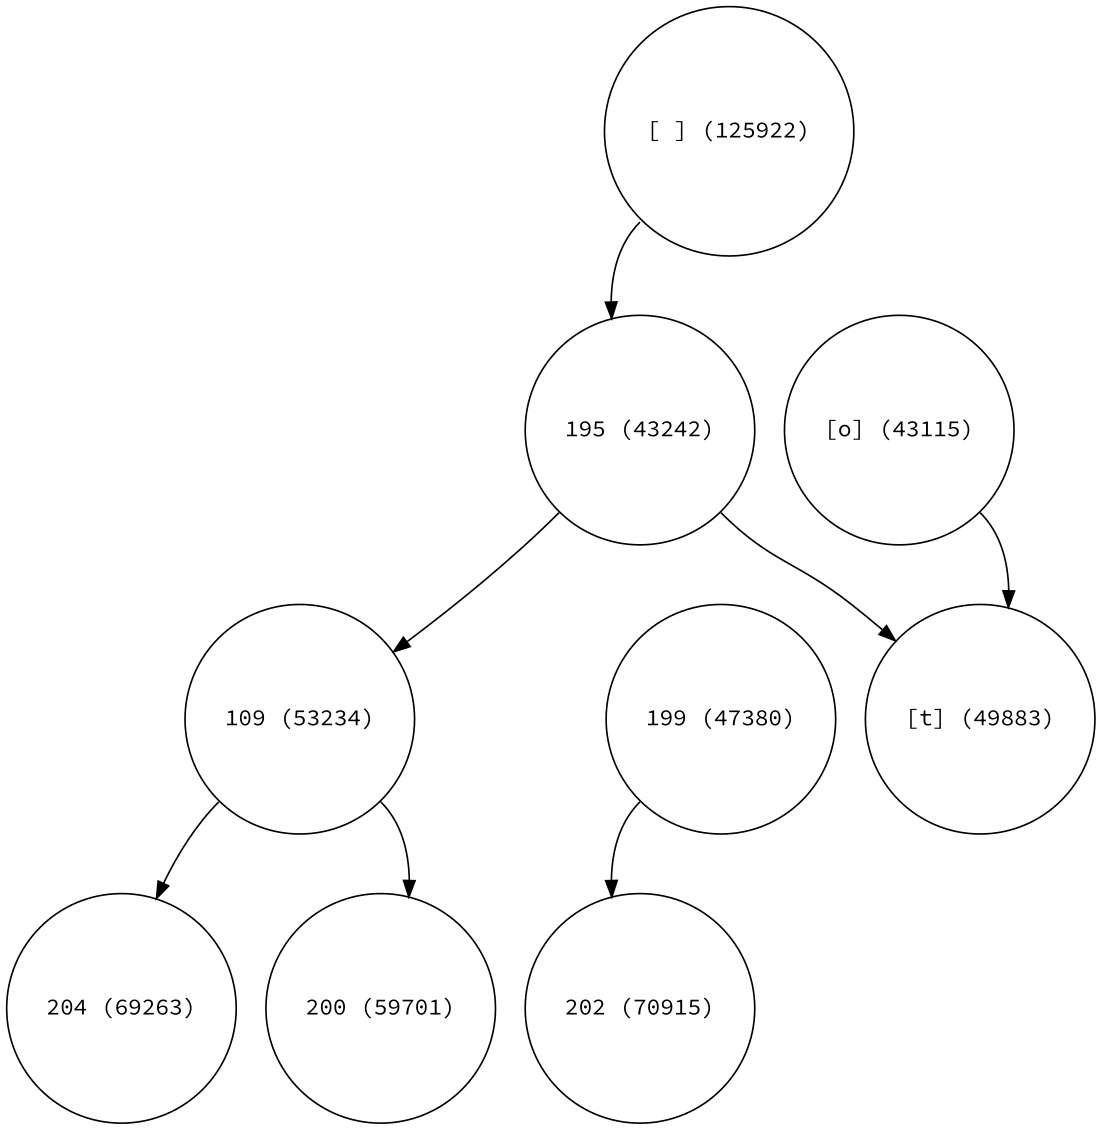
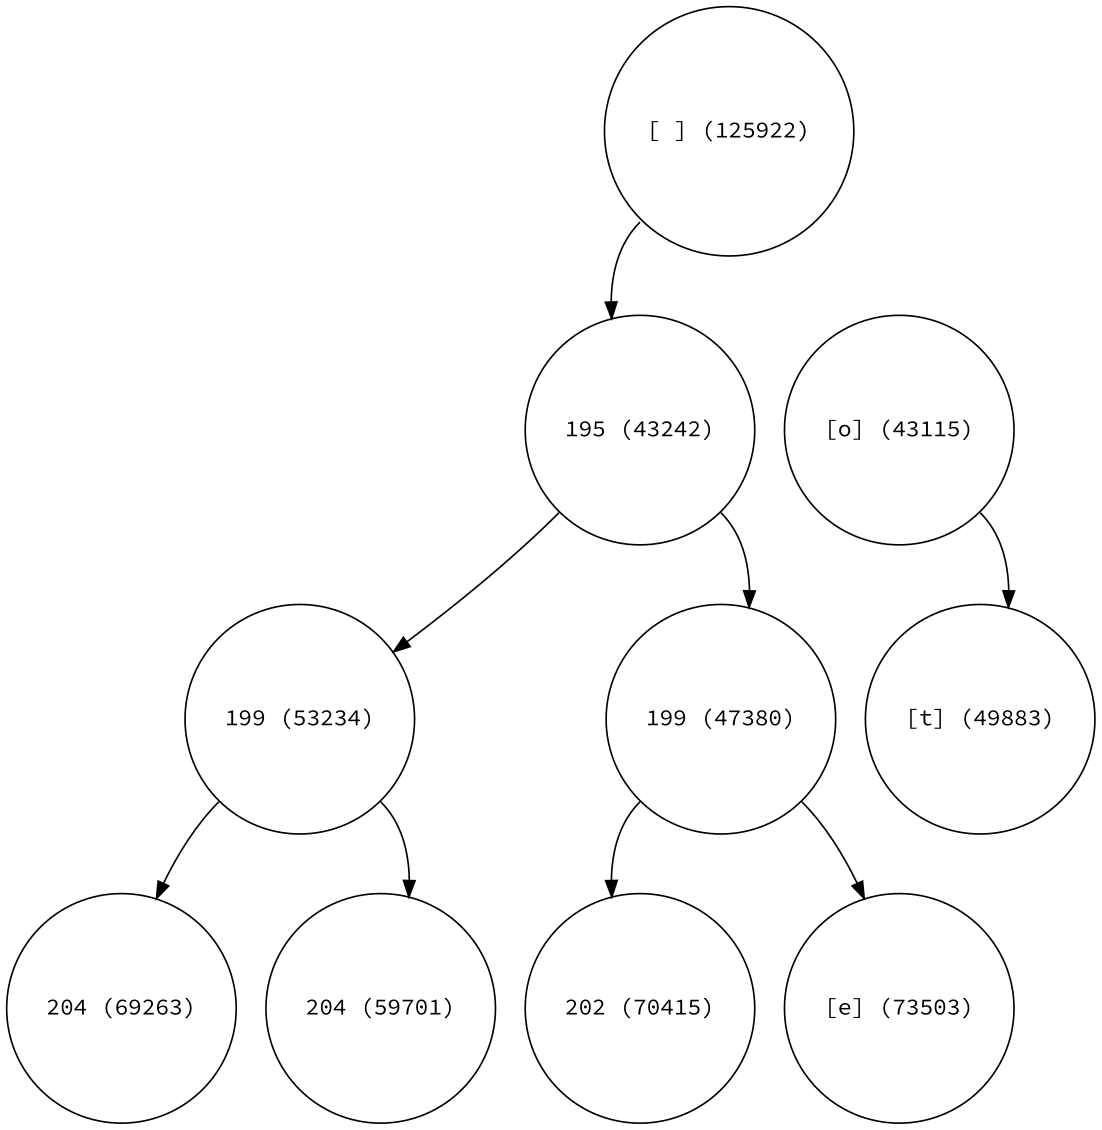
edge "195 (43242)" -> "[t] (49883)": now "195 (43242)" -> "199 (47380)"
node "109 (53234)": label "109 (53234)" -> "199 (53234)"
node "200 (59701)": label "200 (59701)" -> "204 (59701)"
node "202 (70915)": label "202 (70915)" -> "202 (70415)"
node "[e] (73503)": added
